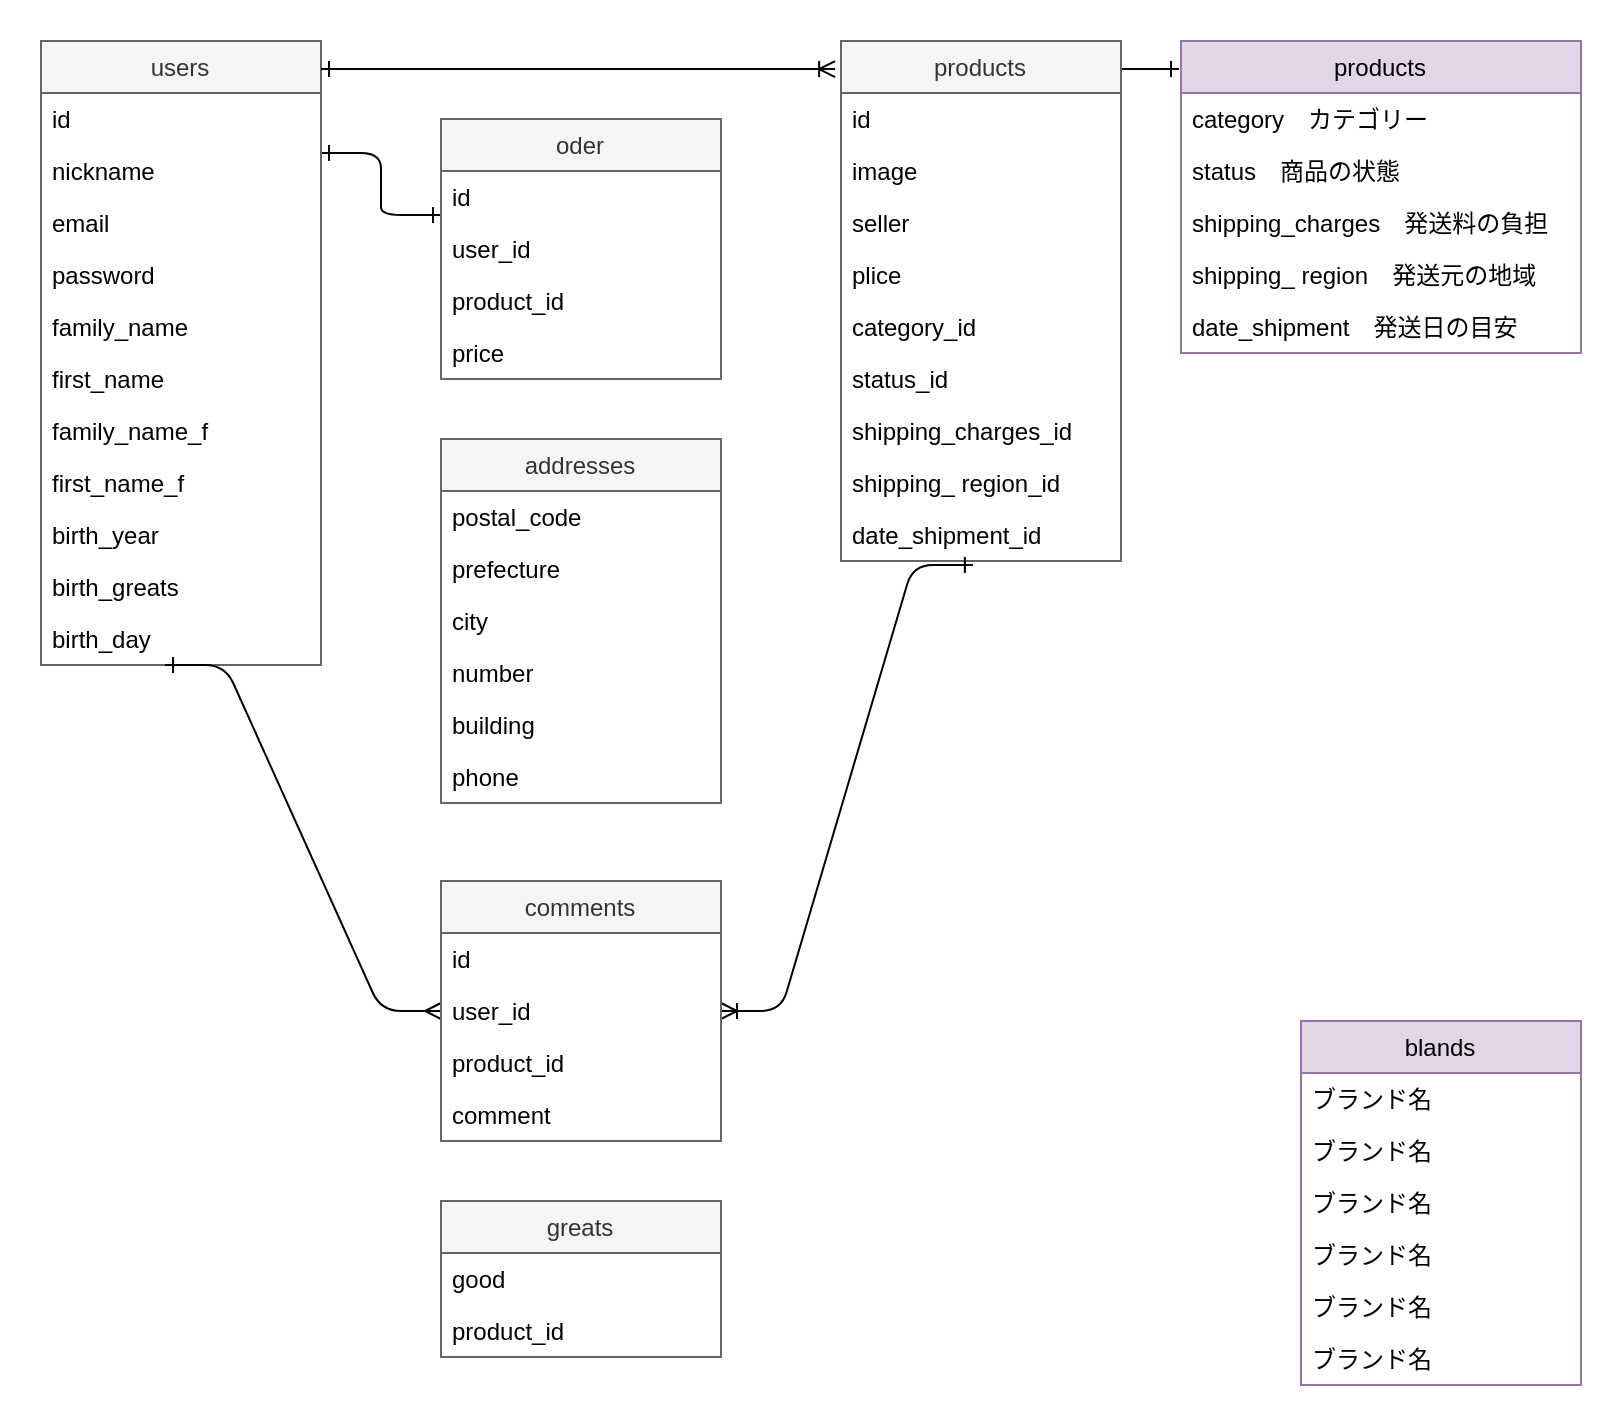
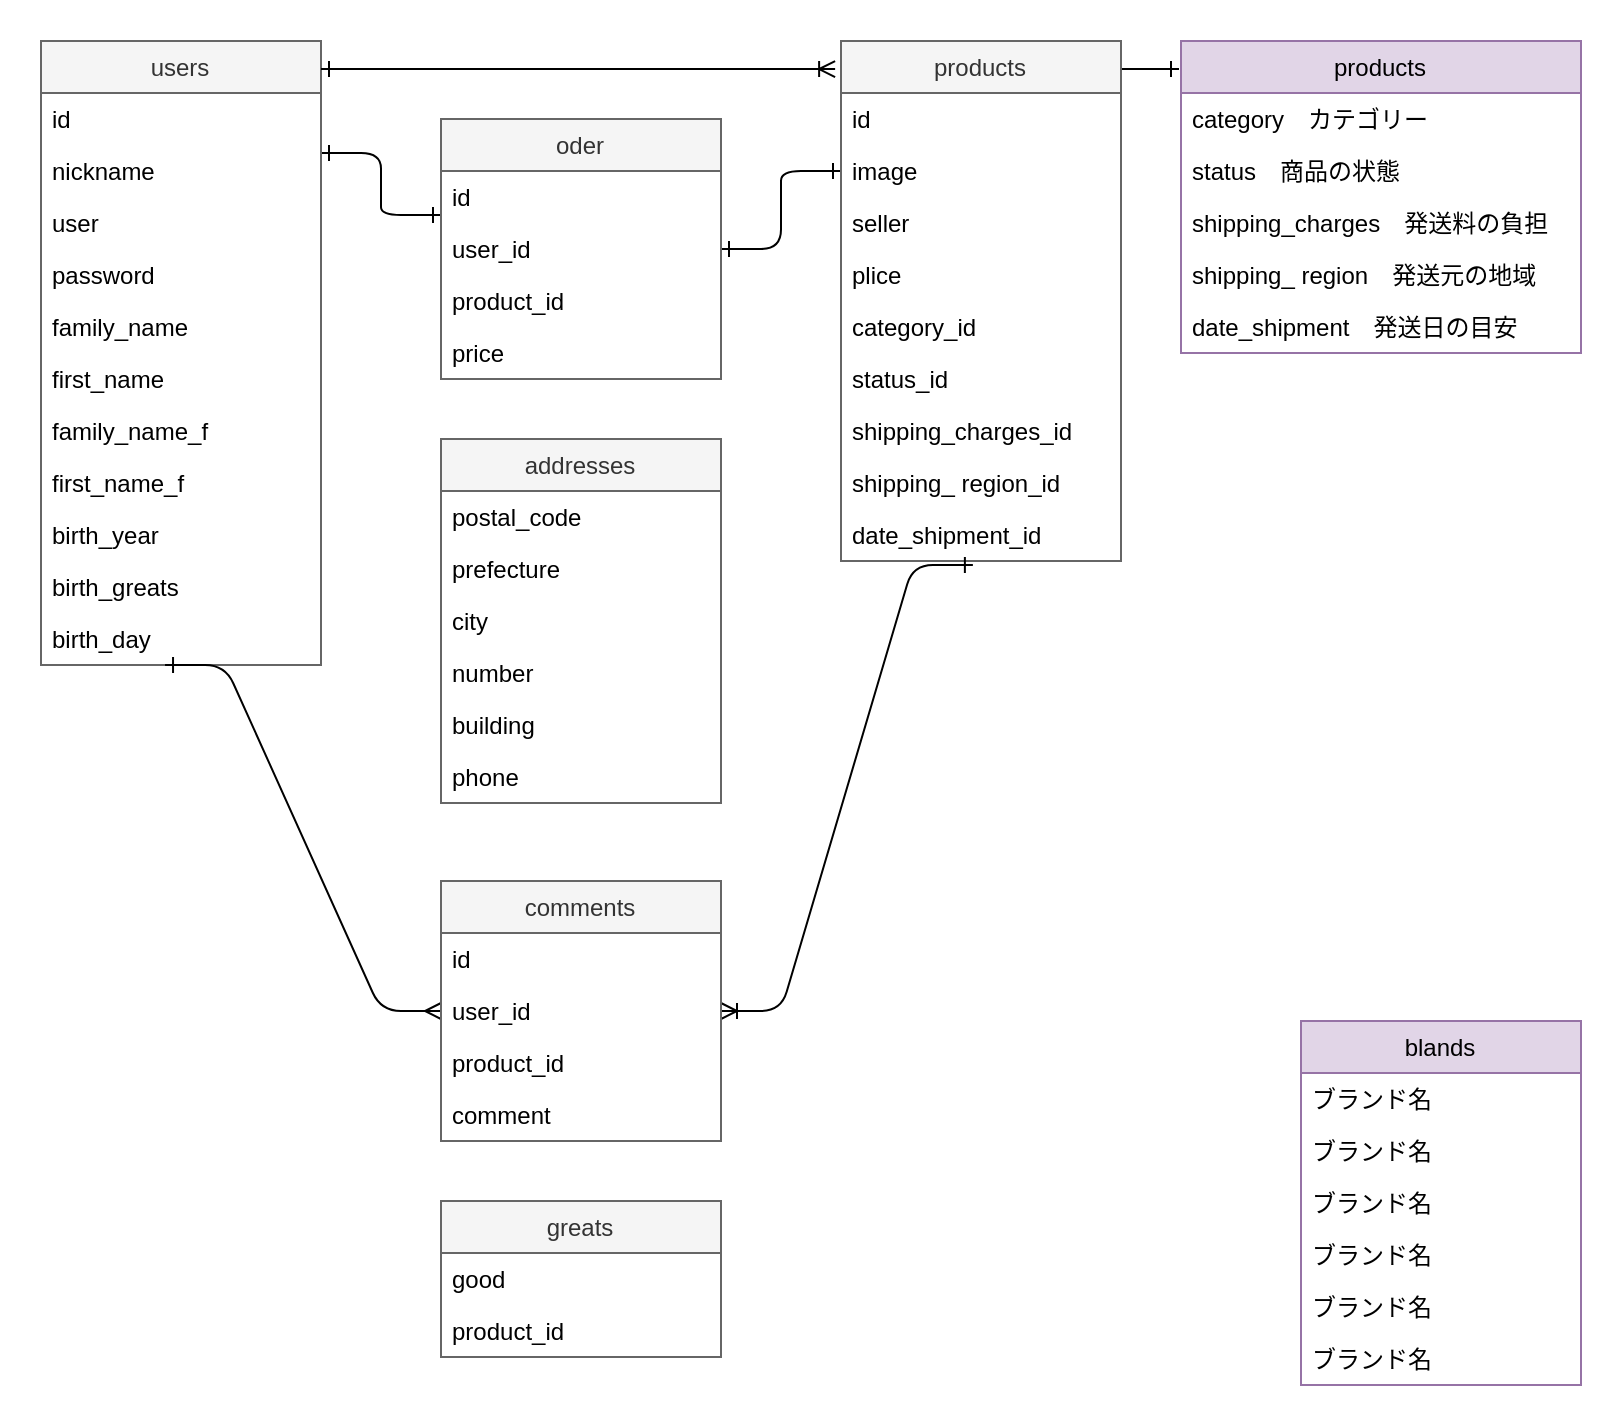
edge "image" -- "oder": added
node "email": label "email" -> "user"
